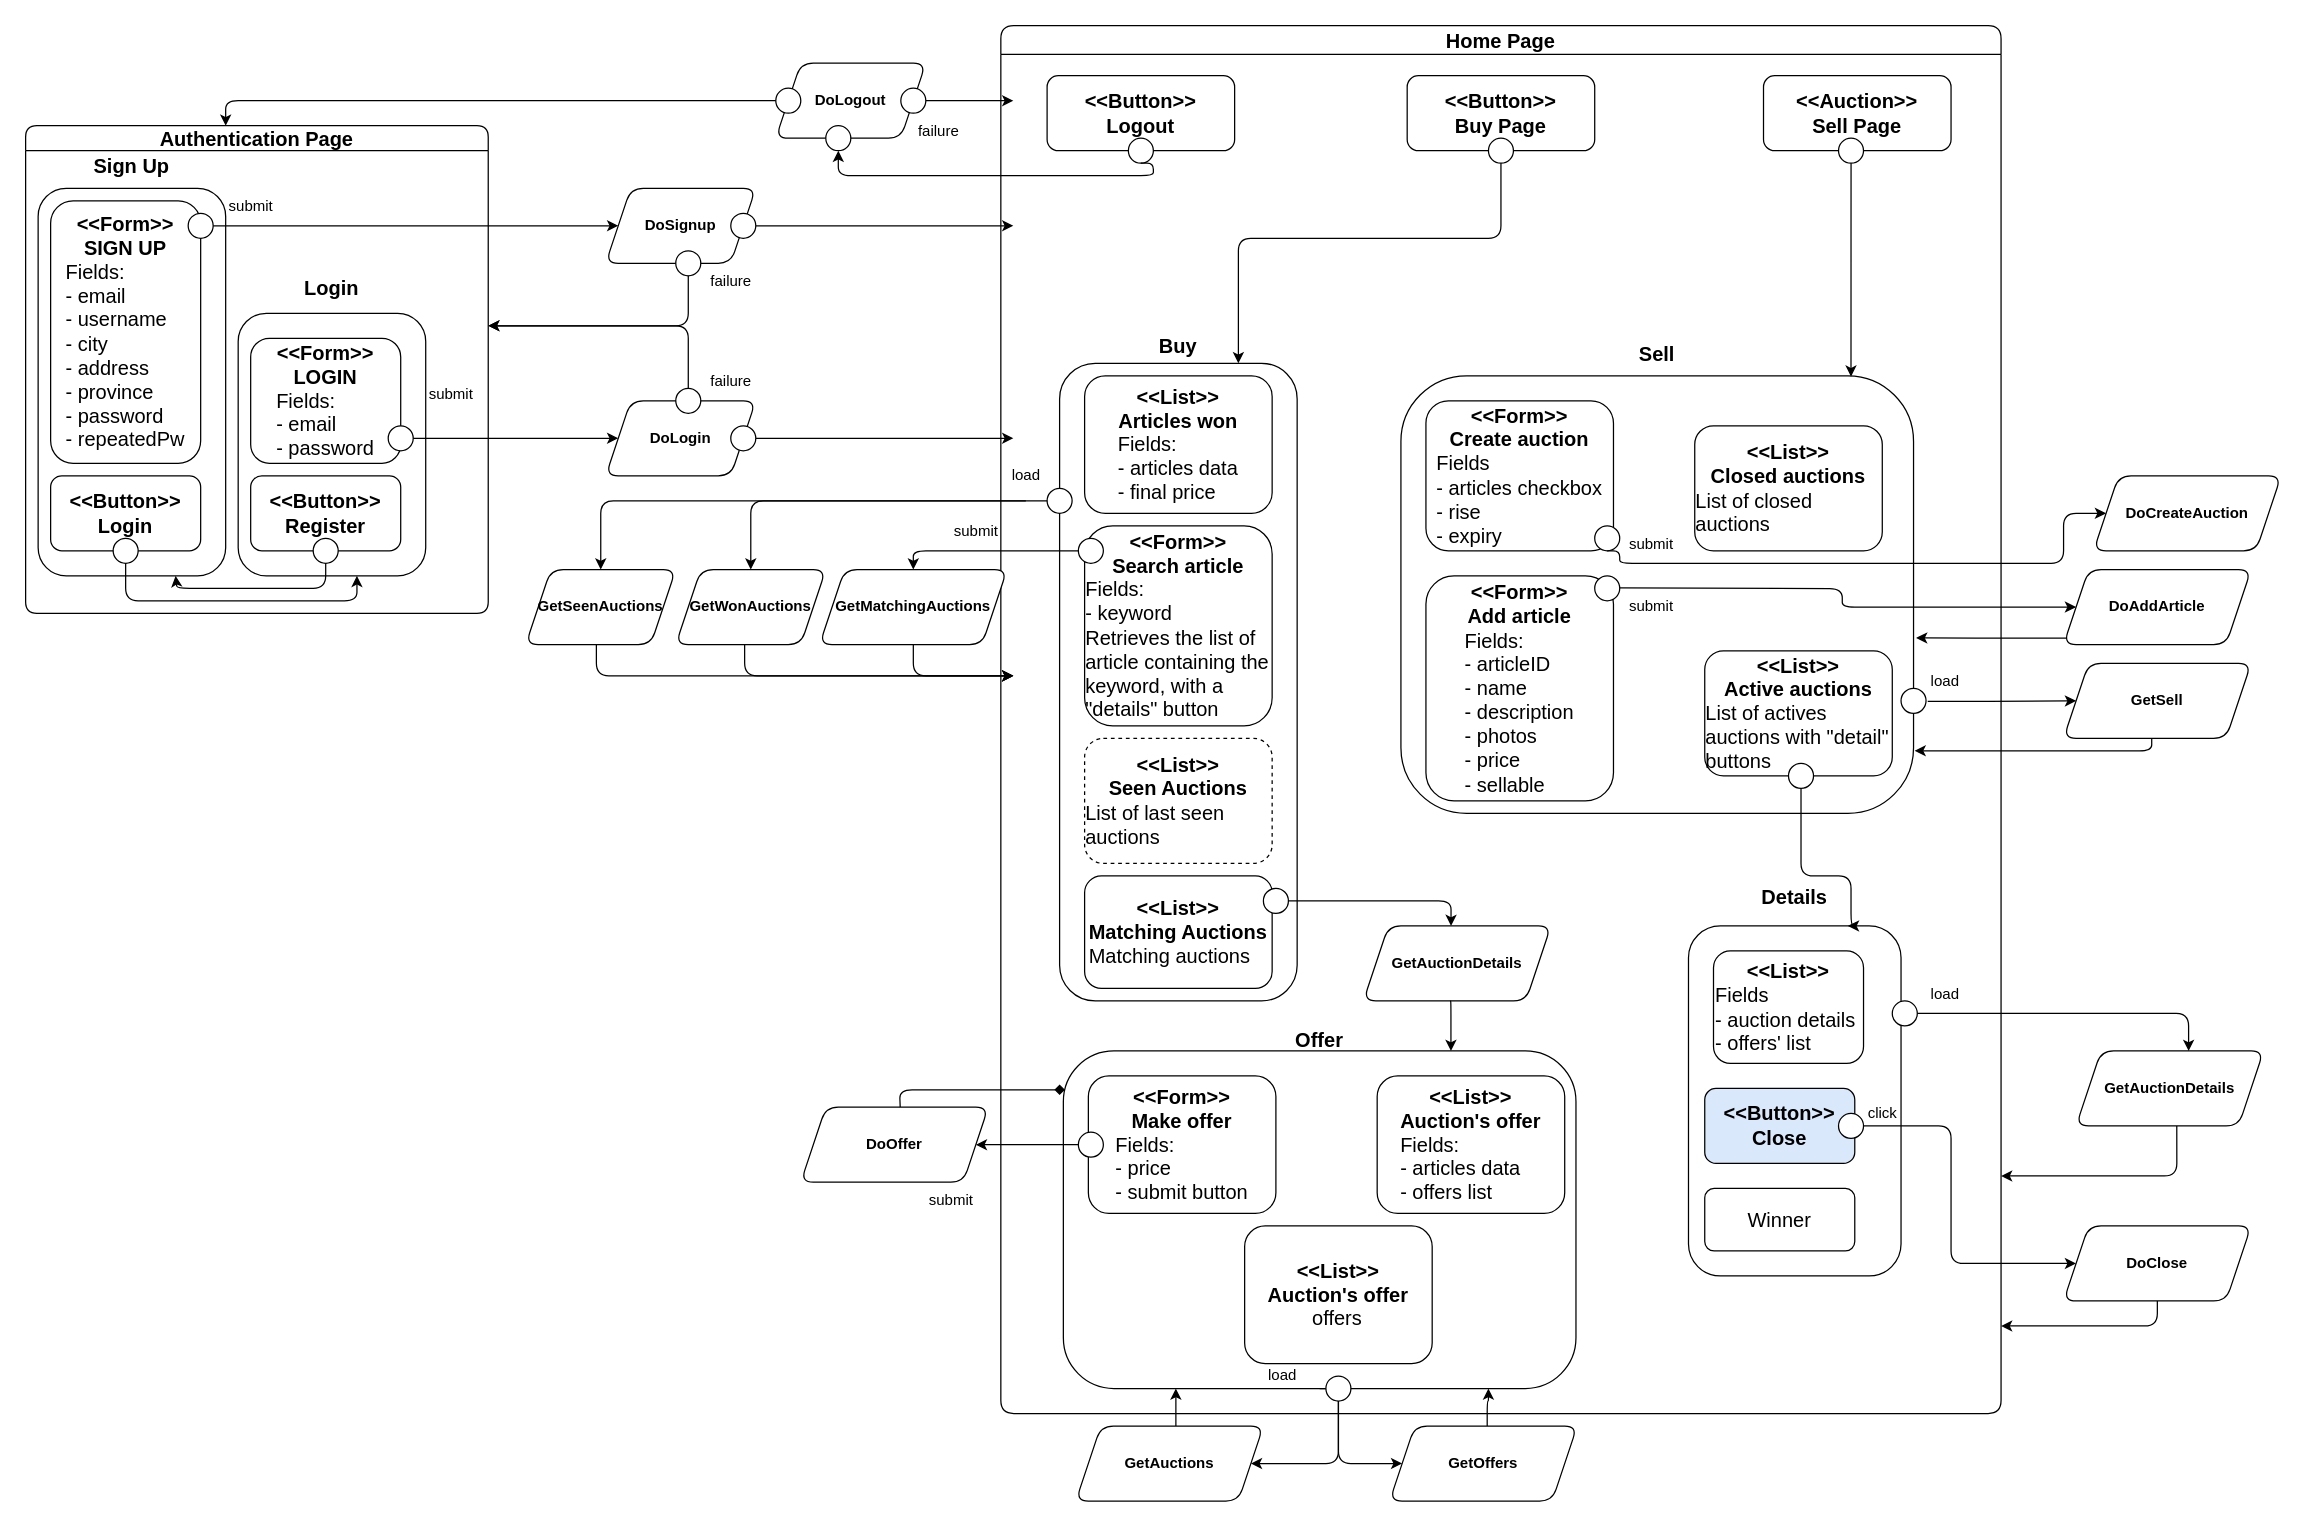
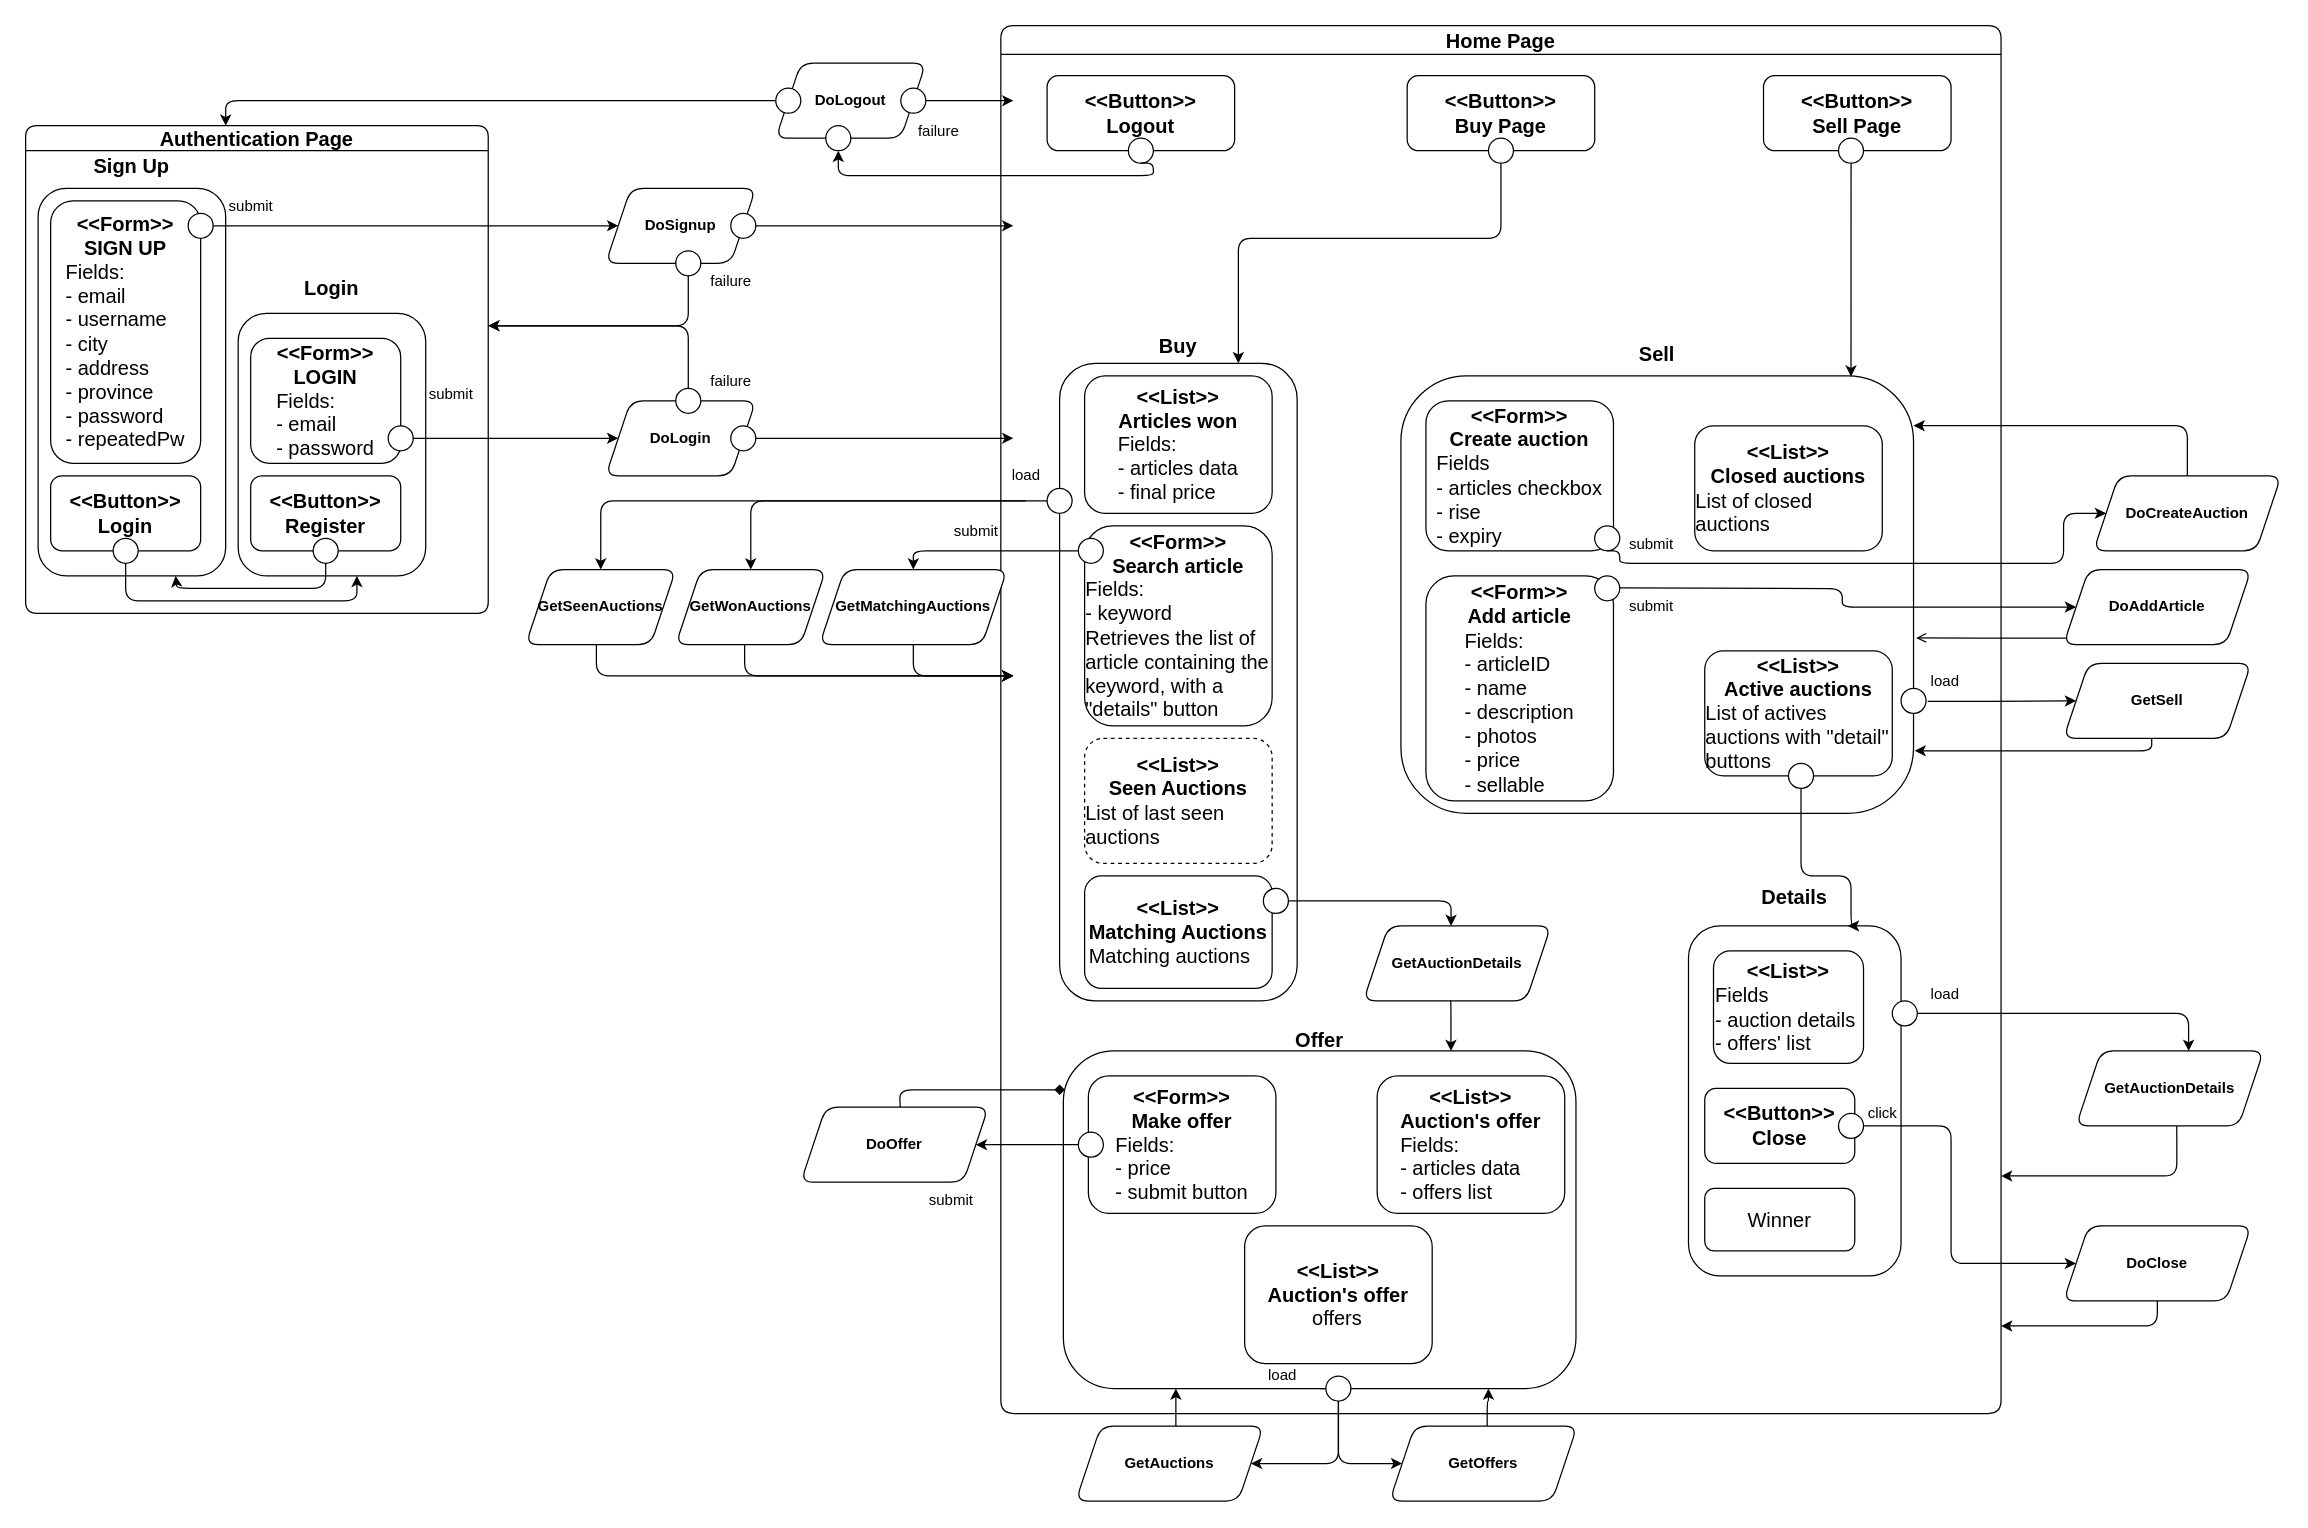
node "<<Auction>> Sell Page": label "<<Auction>> Sell Page" -> "<<Button>> Sell Page"
edge "DoCreateAuction" -> "Sell": added
edge "DoAddArticle" -> "Sell": arrowhead classic -> open
node "<<Button>> Close": fillcolor #dae8fc -> #ffffff
